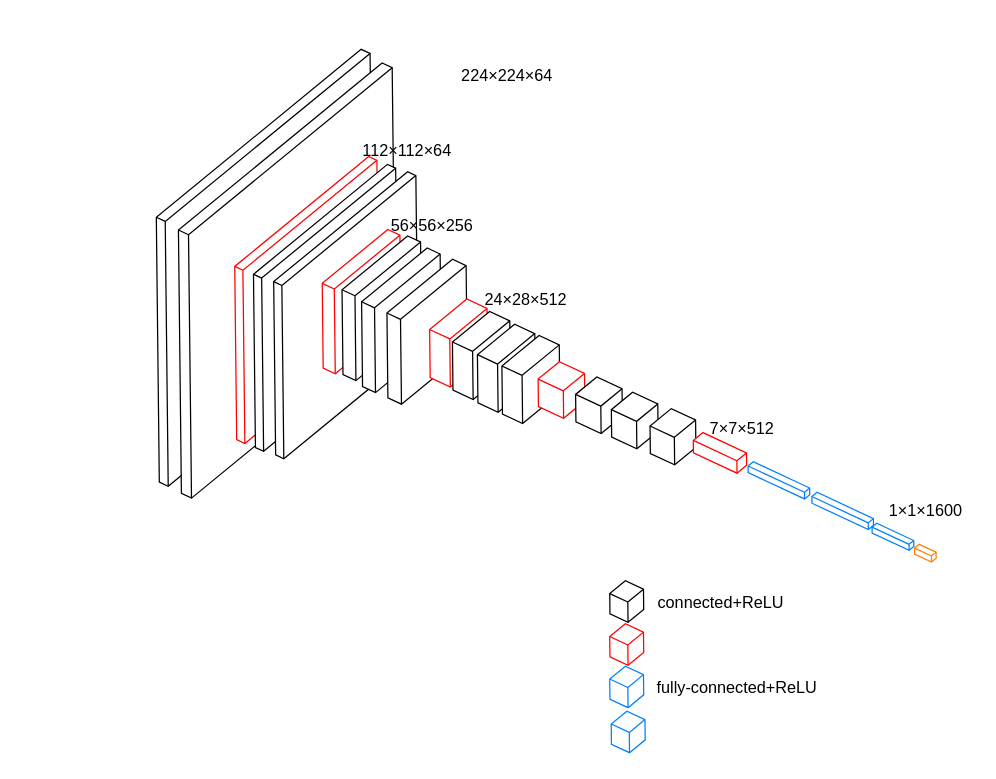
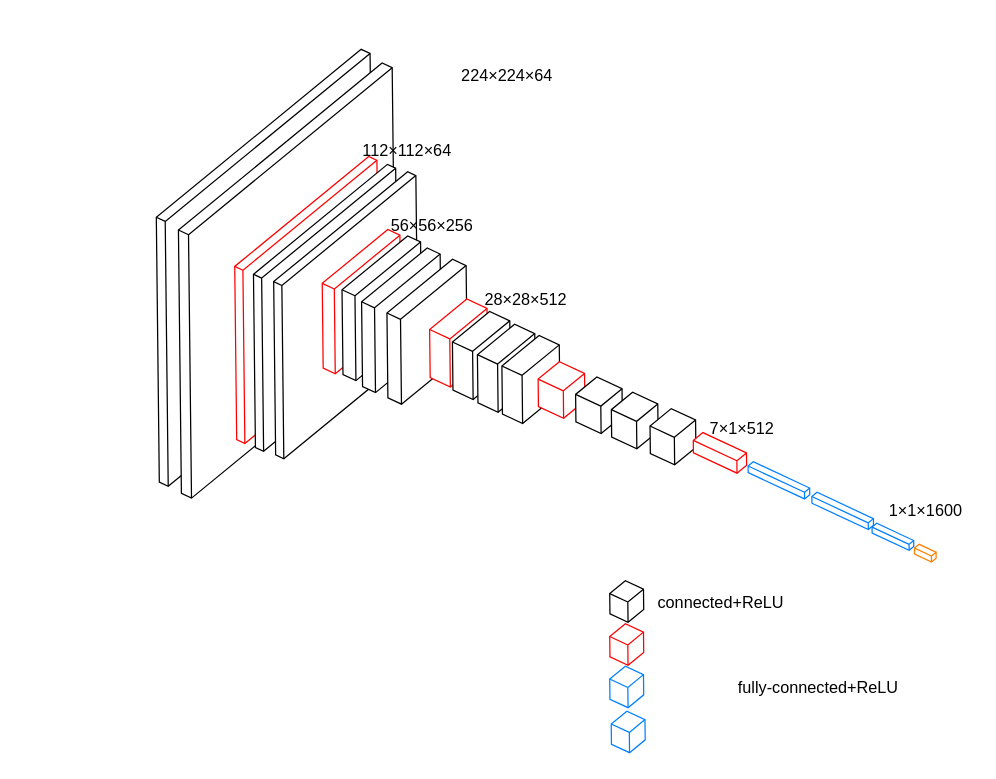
node "24×28×512": label "24×28×512" -> "28×28×512"
node "7×7×512": label "7×7×512" -> "7×1×512"
node "fully-connected+ReLU": moved (737, 687) -> (818, 687)
